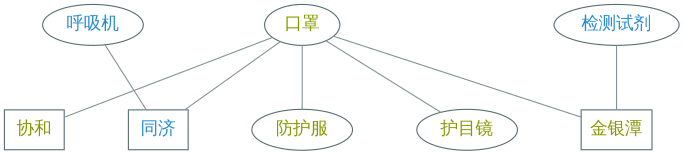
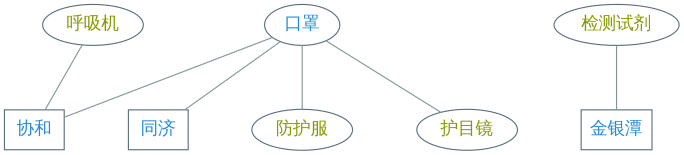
node "呼吸机": fontcolor #268bd2 -> #859900
node "口罩": fontcolor #859900 -> #268bd2
node "检测试剂": fontcolor #268bd2 -> #859900
edge "呼吸机" -- "同济": now "呼吸机" -- "协和"
edge "口罩" -- "金银潭": removed
node "协和": fontcolor #859900 -> #268bd2
node "金银潭": fontcolor #859900 -> #268bd2
